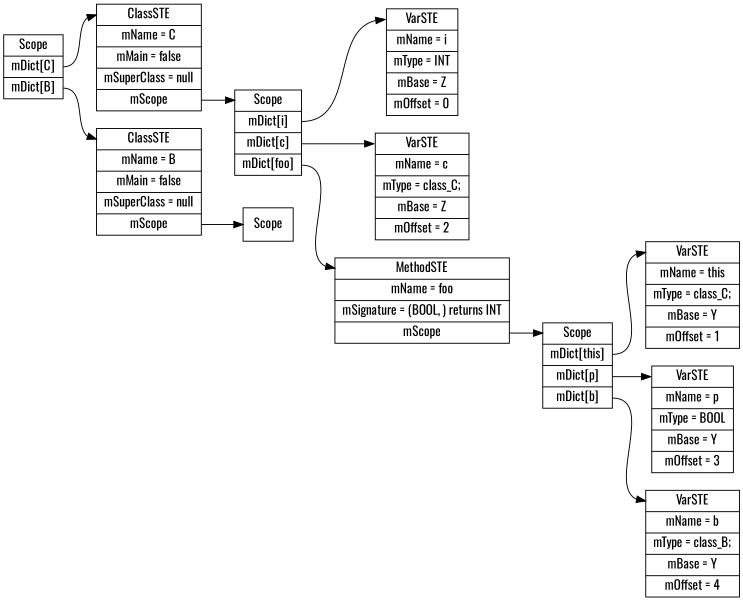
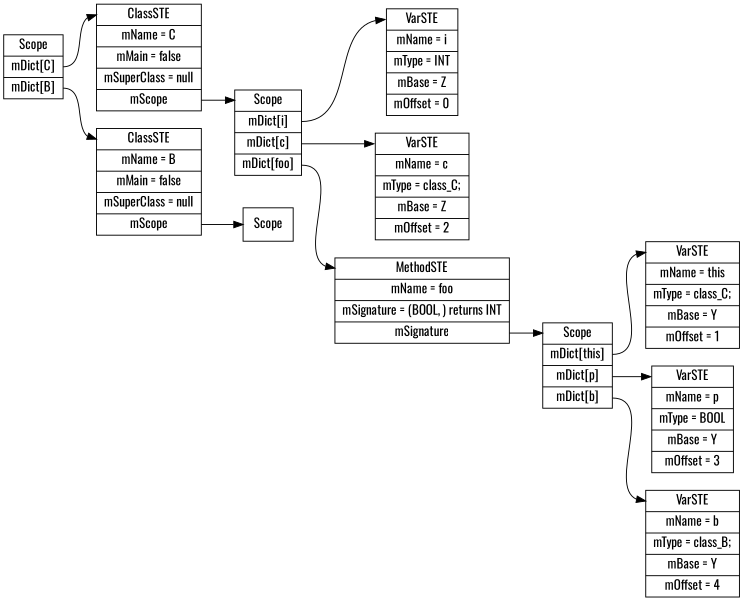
node "MethodSTE": text "mScope" -> "mSignature"
